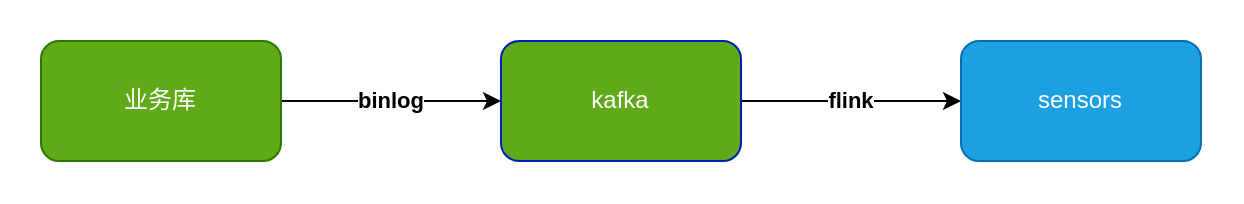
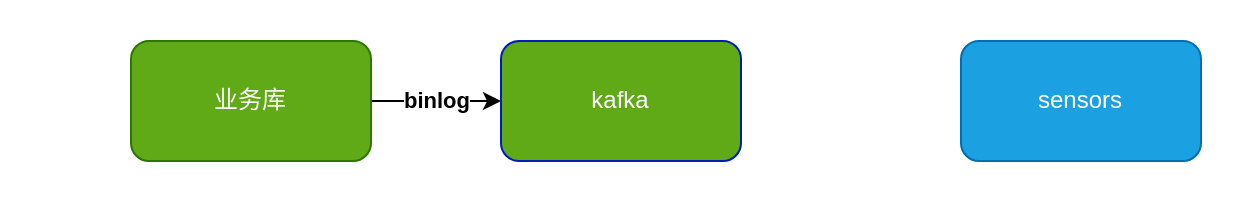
node "业务库": moved (161, 101) -> (251, 101)
edge "kafka" -> "sensors": removed, label "flink"
